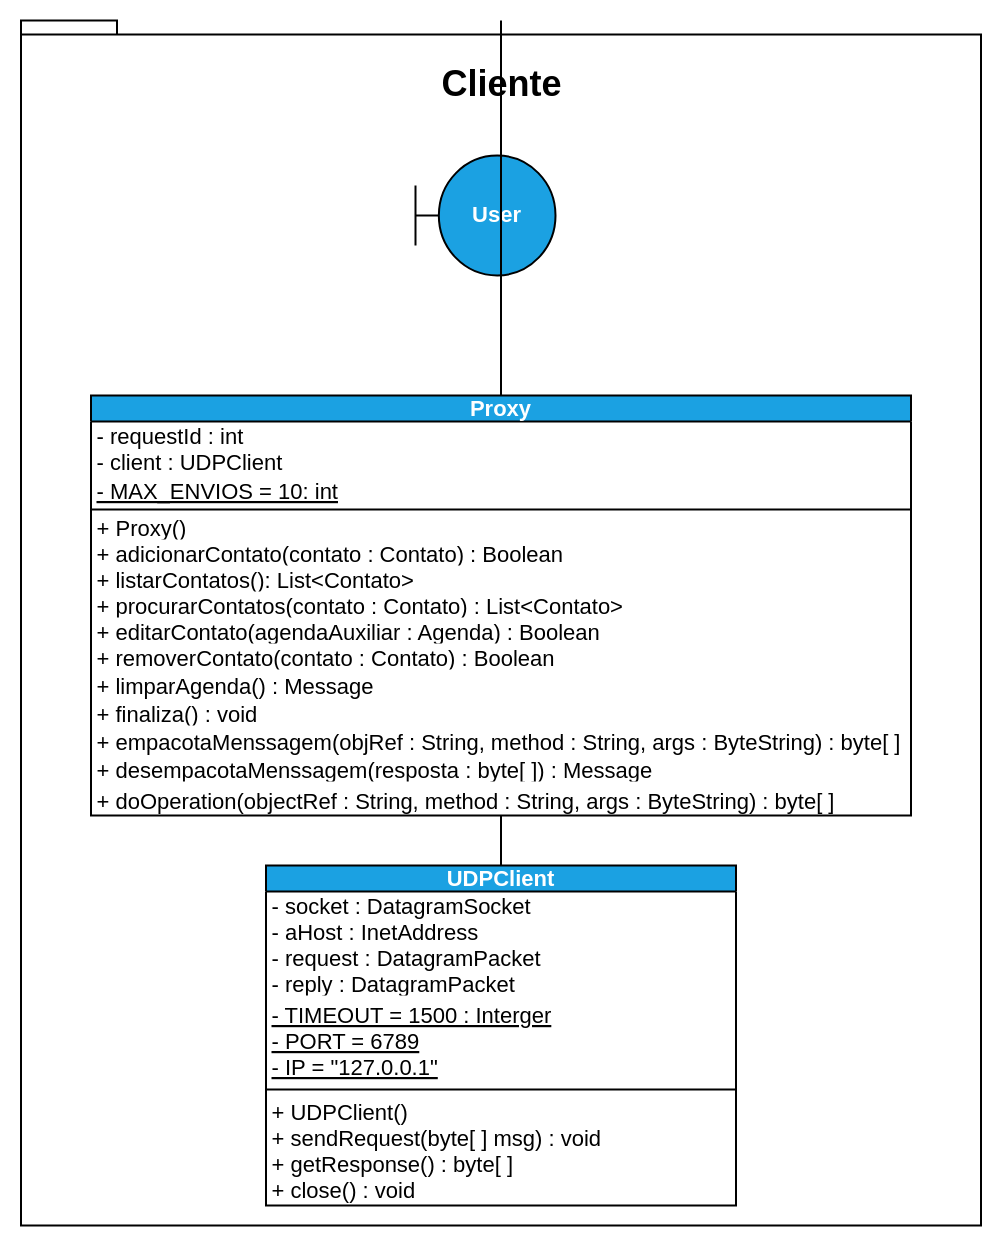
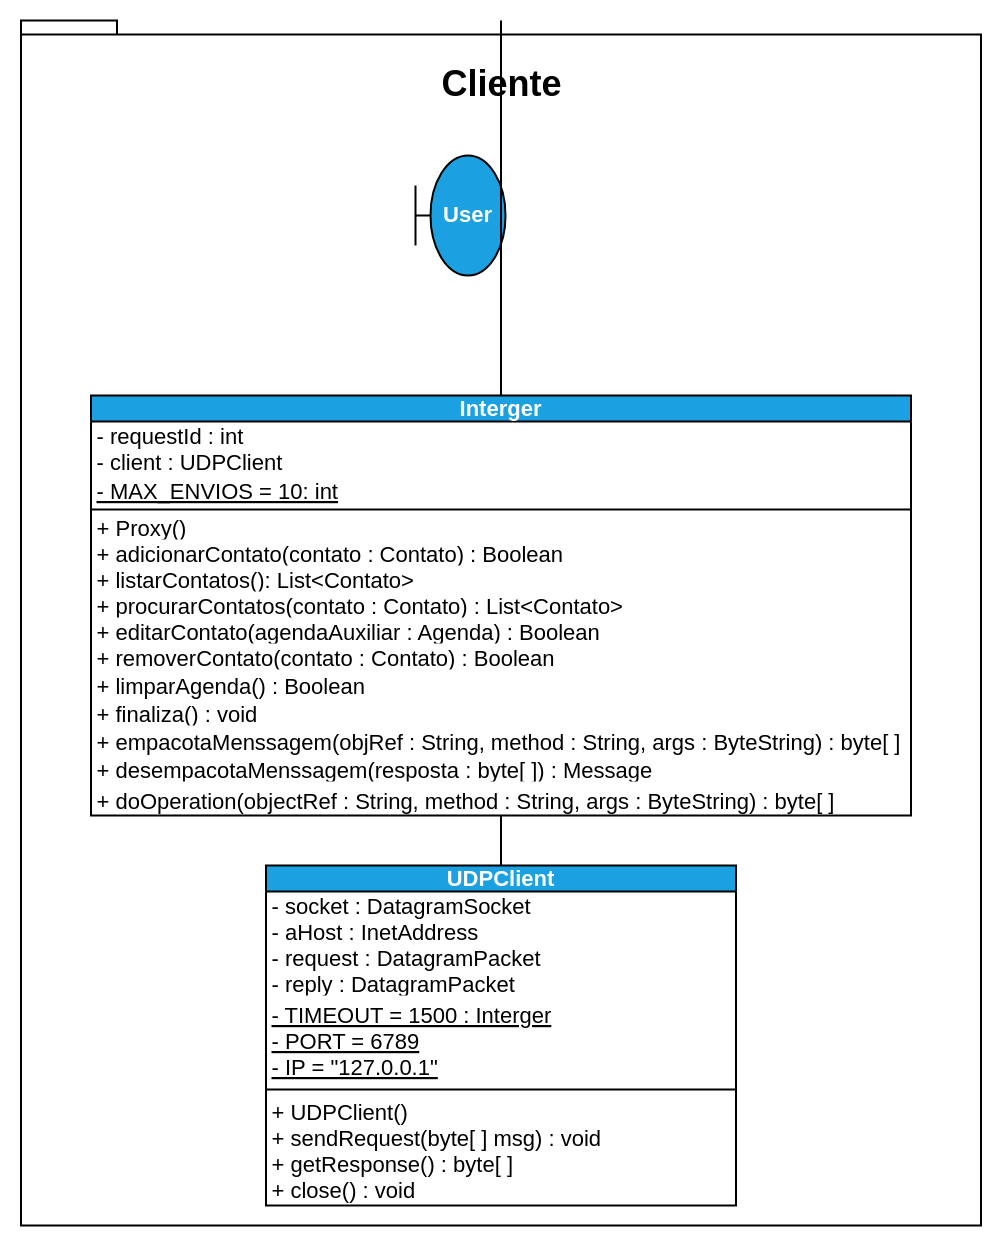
node "User": size 140x120 -> 90x120
node "Proxy": label "Proxy" -> "Interger"
node "+ limparAgenda() : Message": label "+ limparAgenda() : Message" -> "+ limparAgenda() : Boolean"
